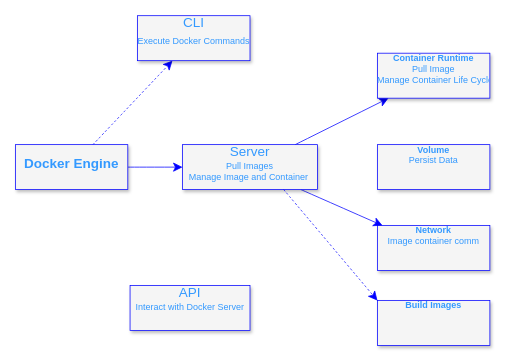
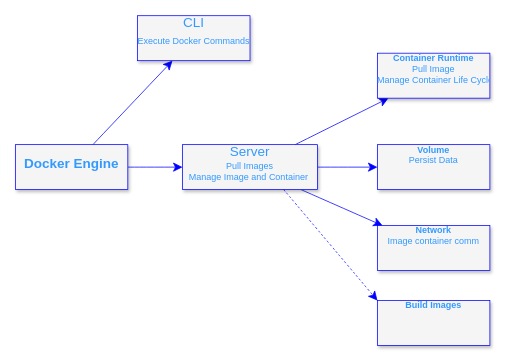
edge "Docker Engine" -> "CLI Execute Docker Commands": style dashed -> solid
edge "Server Pull Images Manage Image and Container" -> "Volume Persist Data": added
node "API Interact with Docker Server": removed
